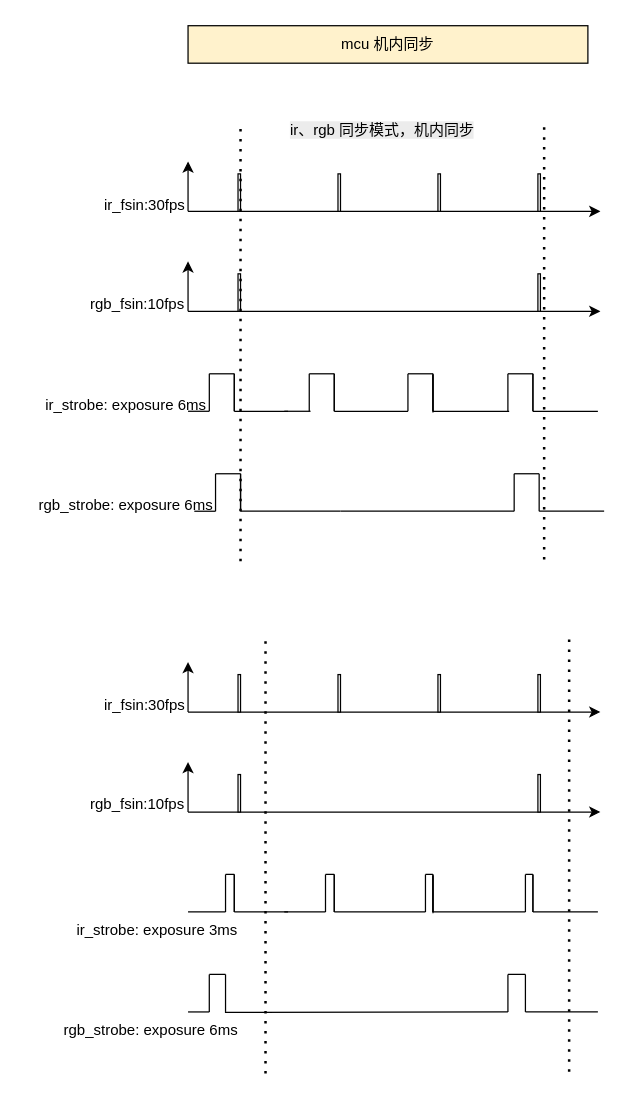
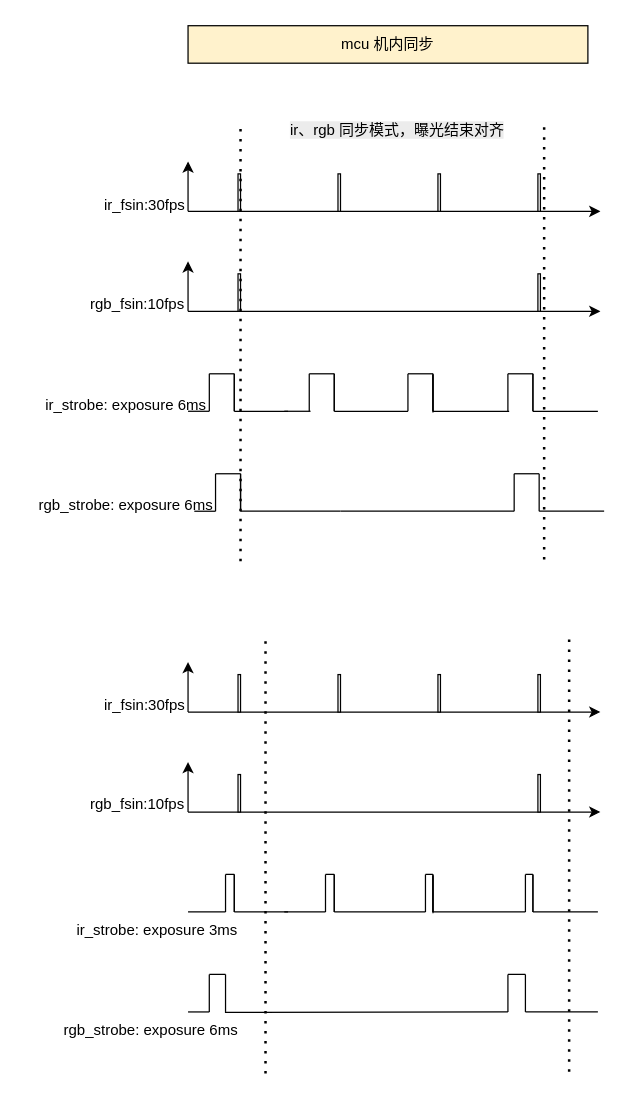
node "ir、rgb 同步模式，机内同步": label "ir、rgb 同步模式，机内同步" -> "ir、rgb 同步模式，曝光结束对齐"
